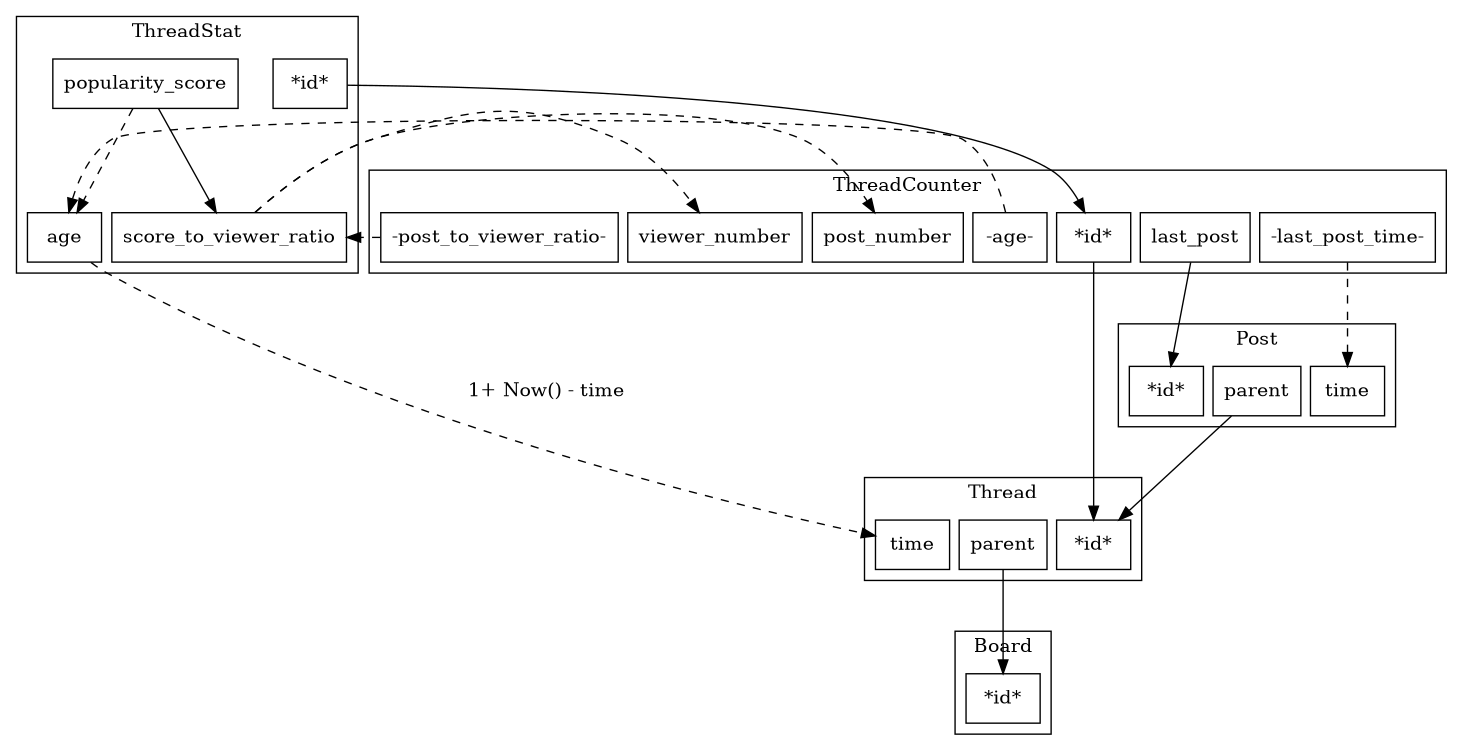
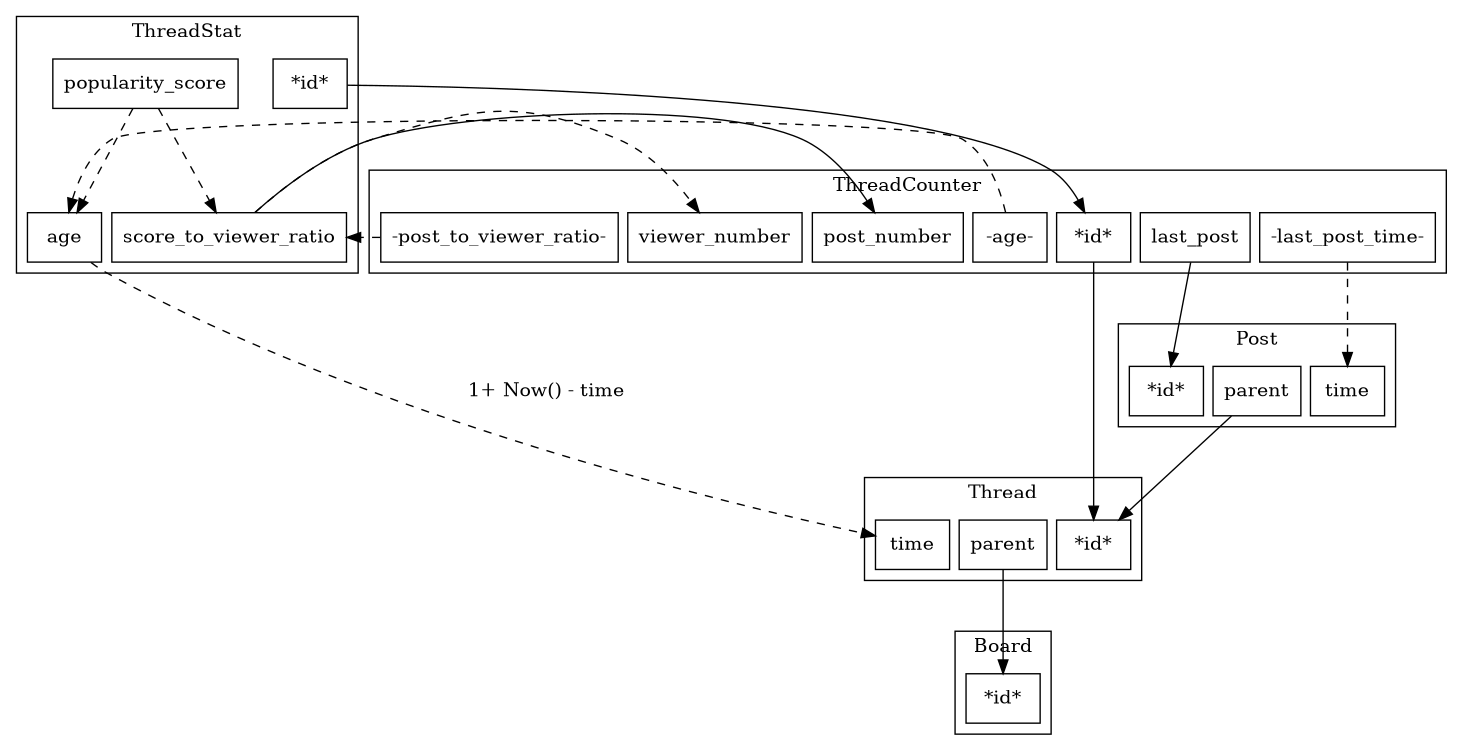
edge "score_to_viewer_ratio" -> "post_number": style dashed -> solid
edge "popularity_score" -> "score_to_viewer_ratio": style solid -> dashed
